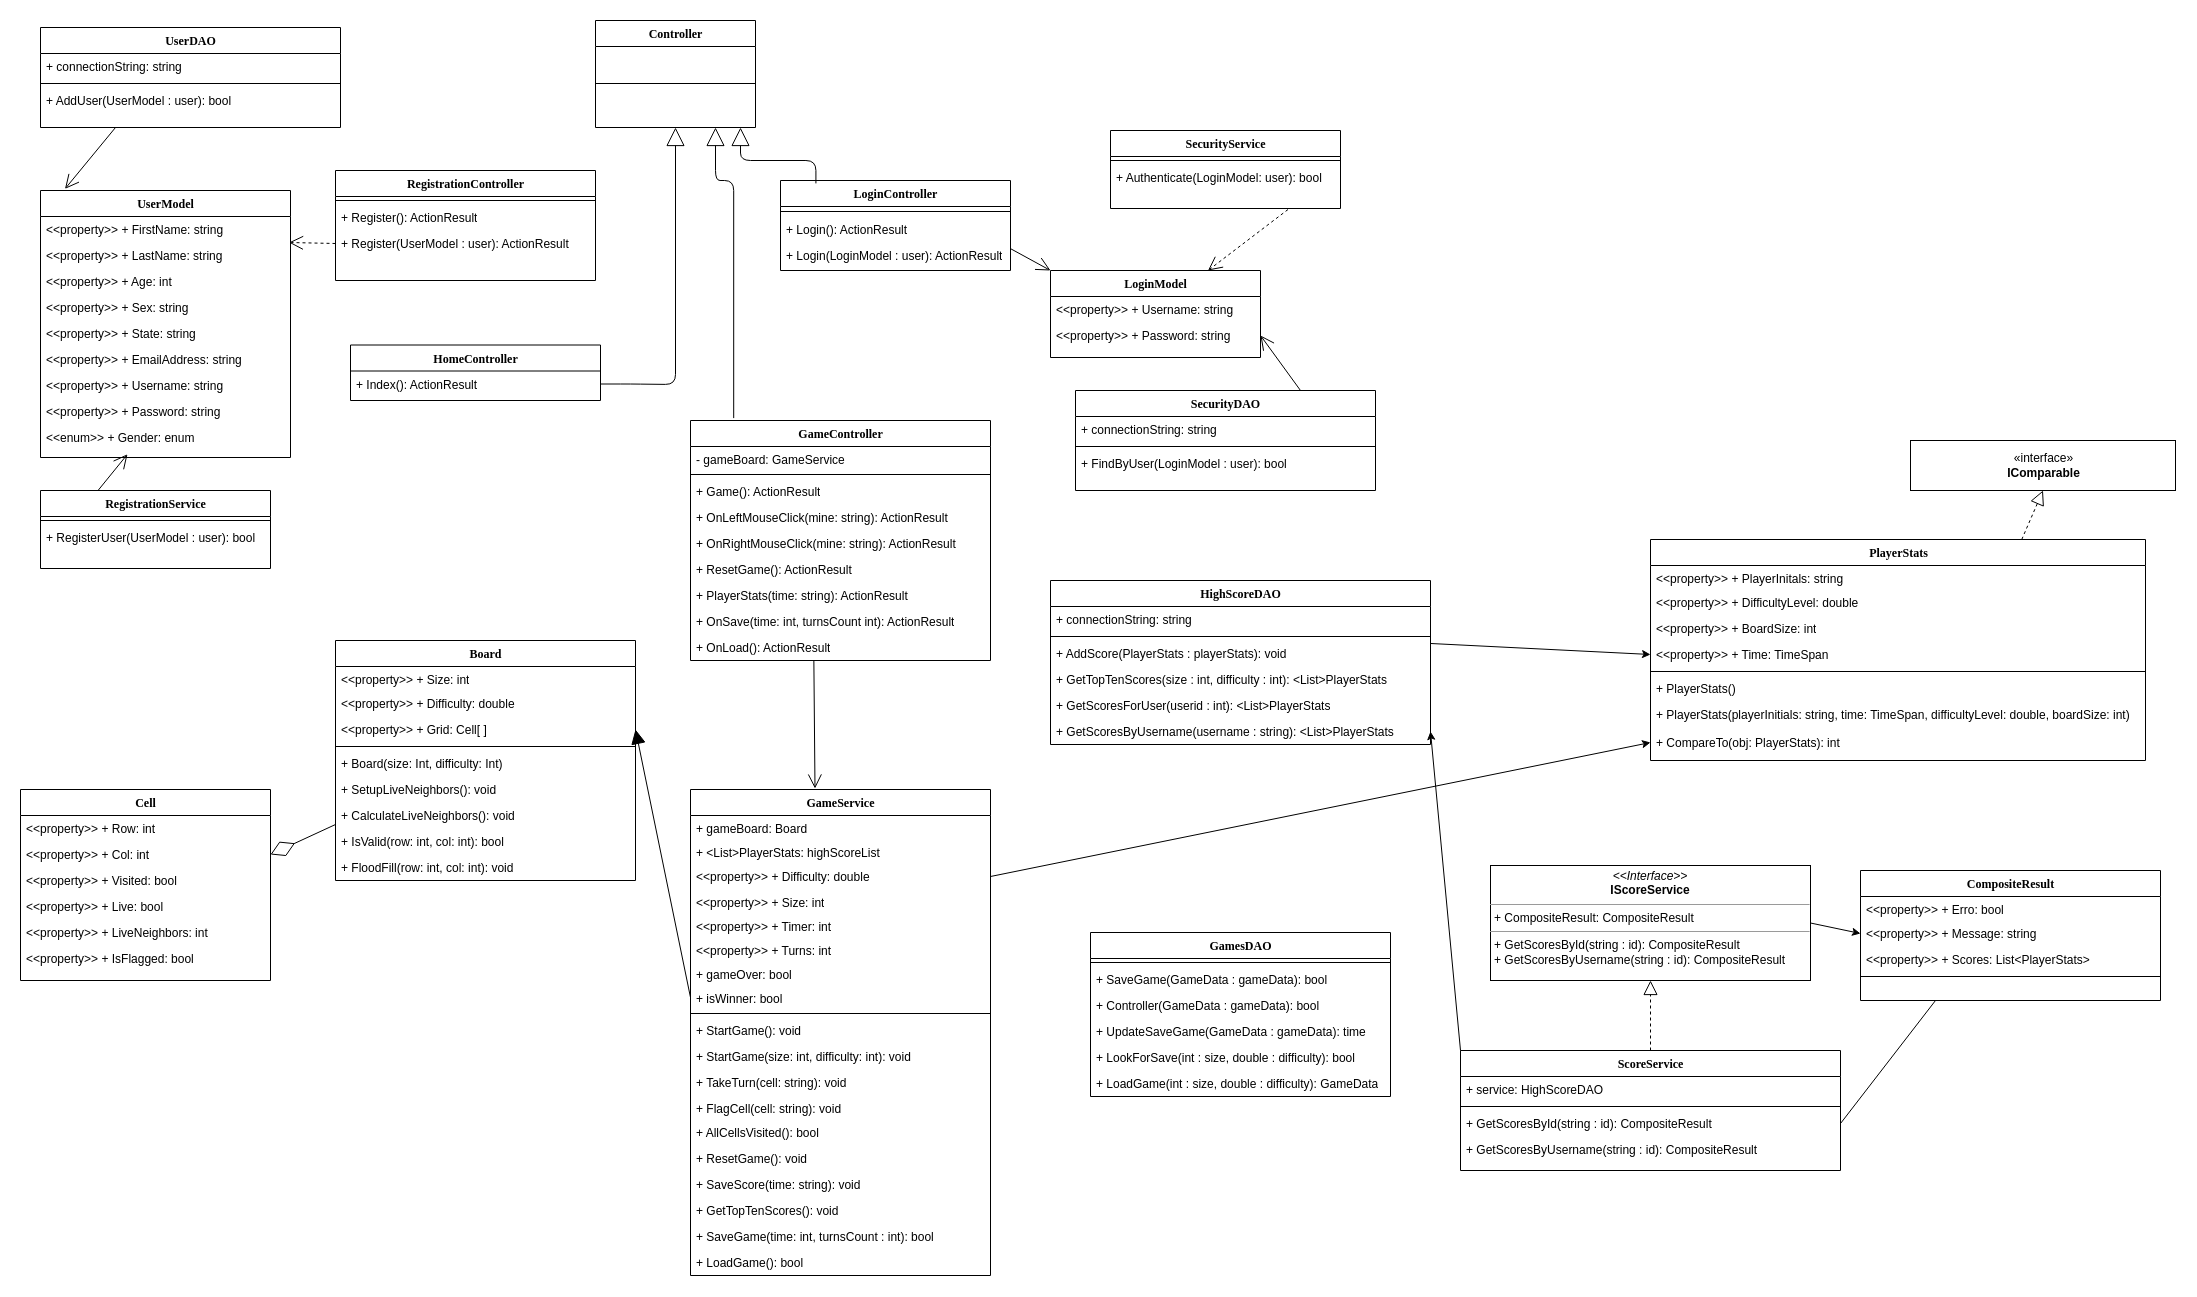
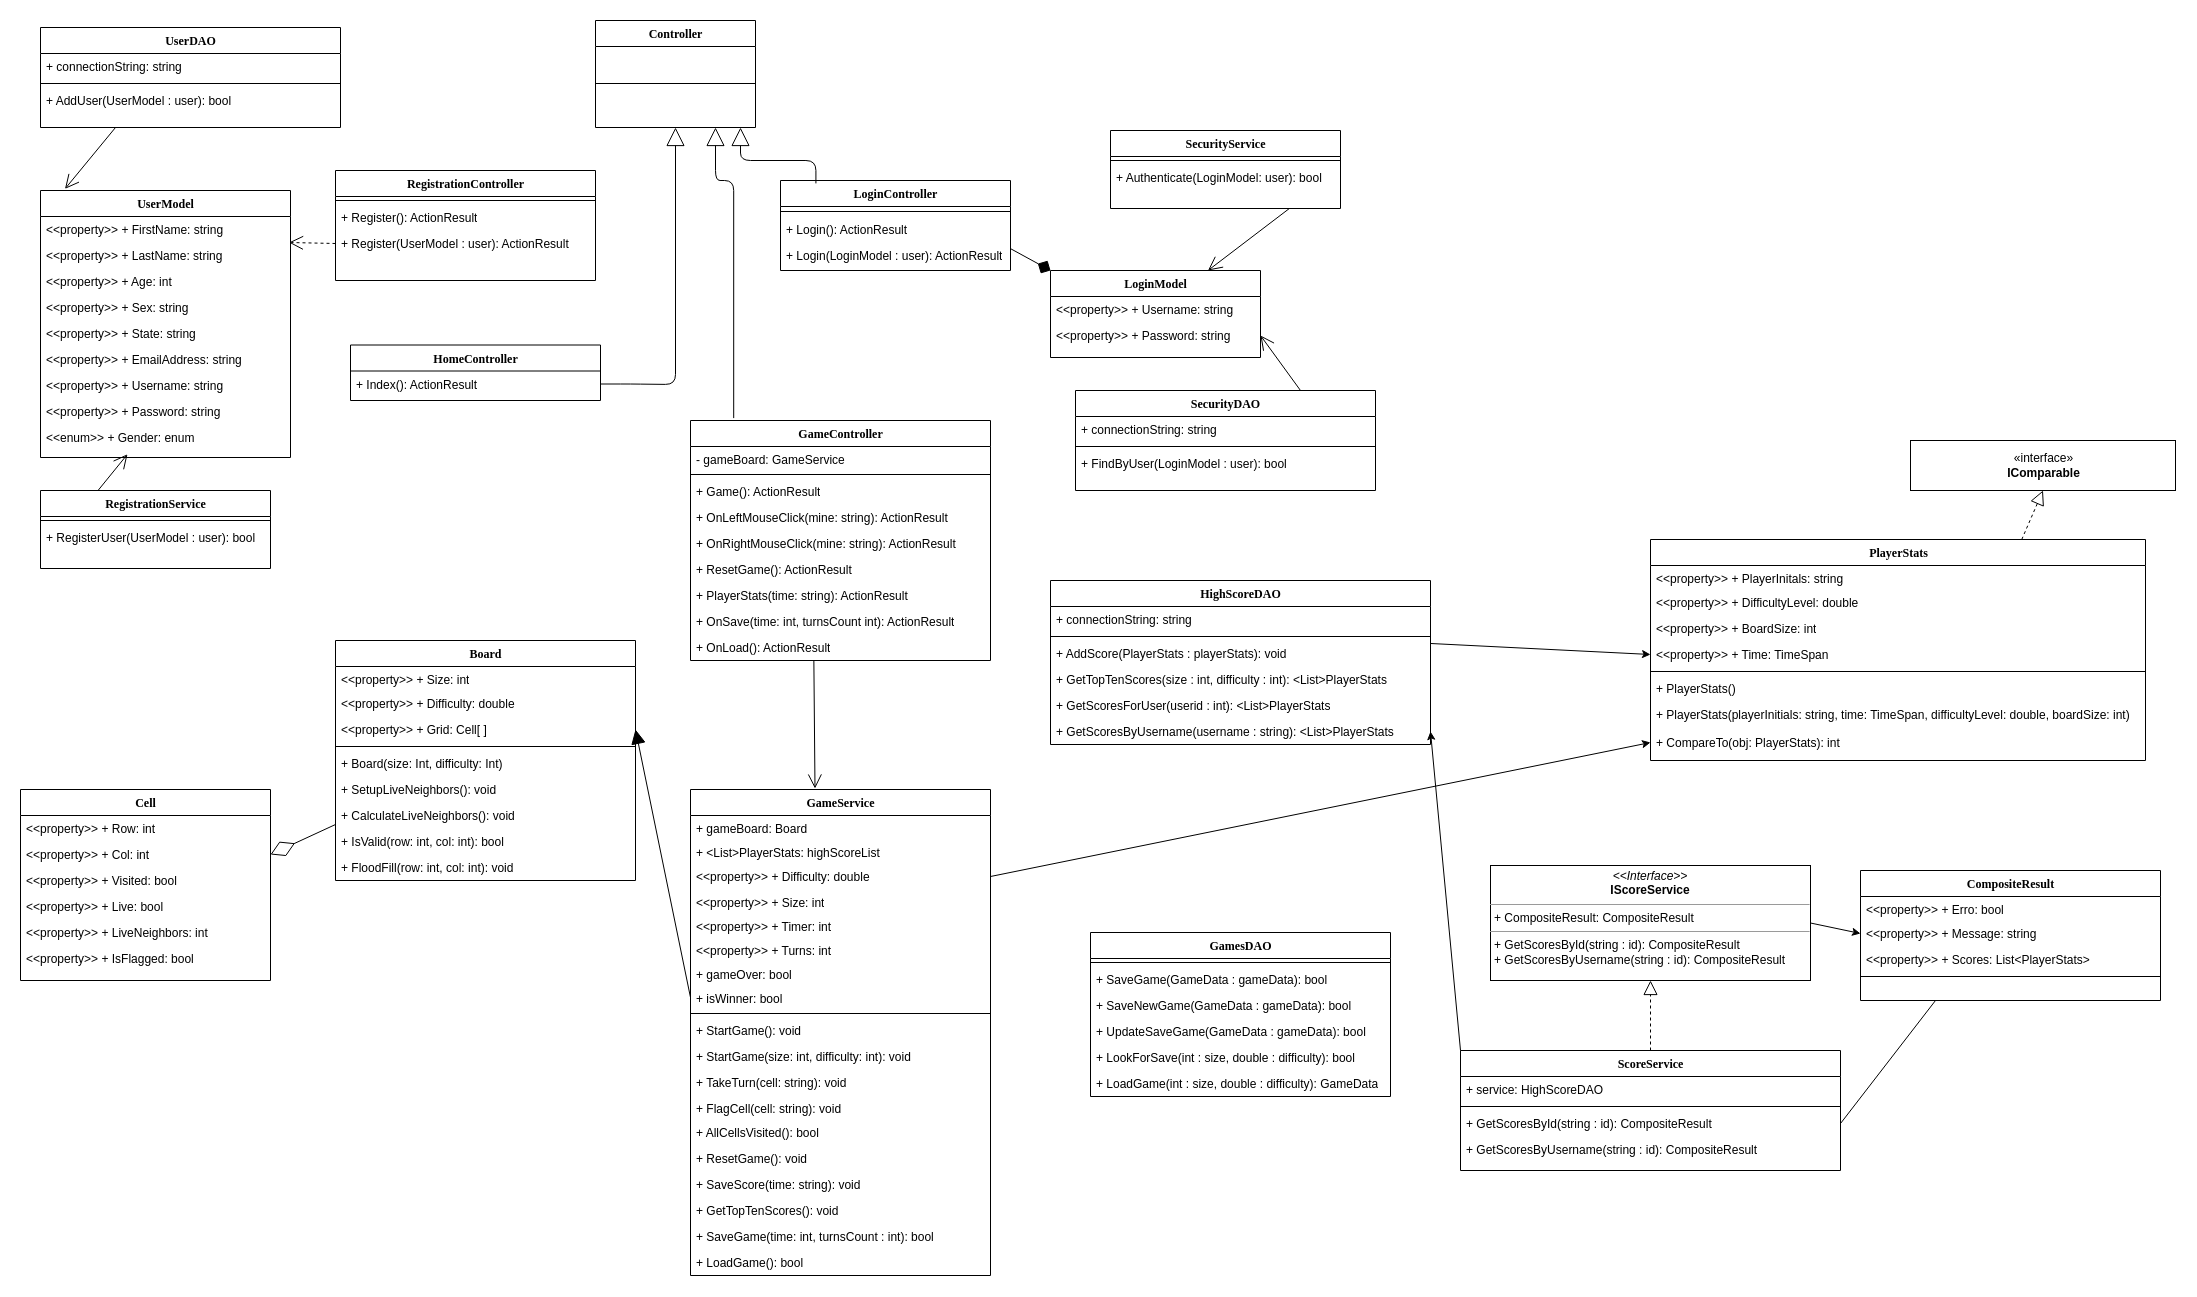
edge "SecurityService" -> "LoginModel": style dashed -> solid
edge "+ Login(LoginModel : user): ActionResult" -> "LoginModel": arrowhead open -> diamond
node "+ Controller(GameData : gameData): bool": label "+ Controller(GameData : gameData): bool" -> "+ SaveNewGame(GameData : gameData): bool"
node "+ UpdateSaveGame(GameData : gameData): time": label "+ UpdateSaveGame(GameData : gameData): time" -> "+ UpdateSaveGame(GameData : gameData): bool"
